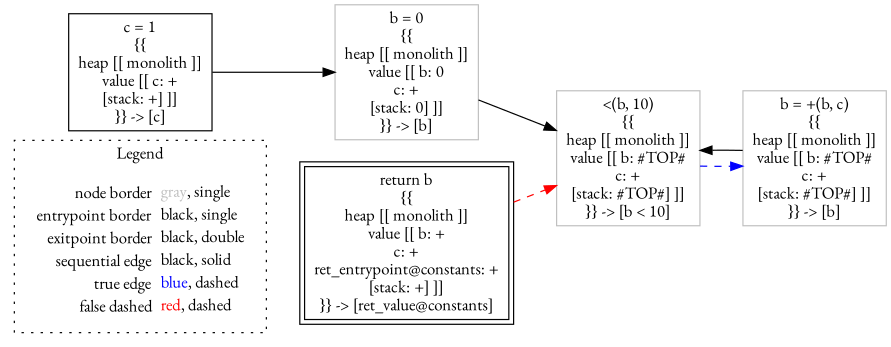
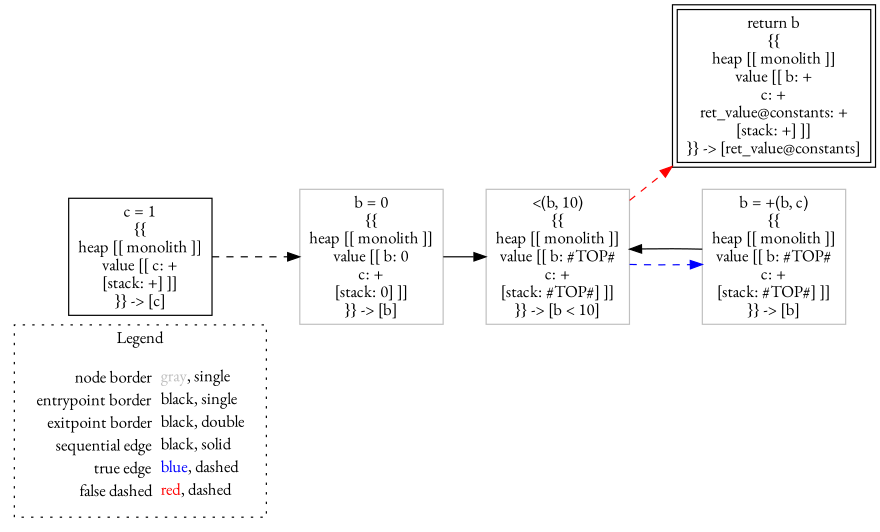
edge "c = 1" -> "b = 0": style solid -> dashed
edge "return b" -> "<(b, 10)": reversed
node "return b": text "ret_entrypoint@constants: +" -> "ret_value@constants: +"
